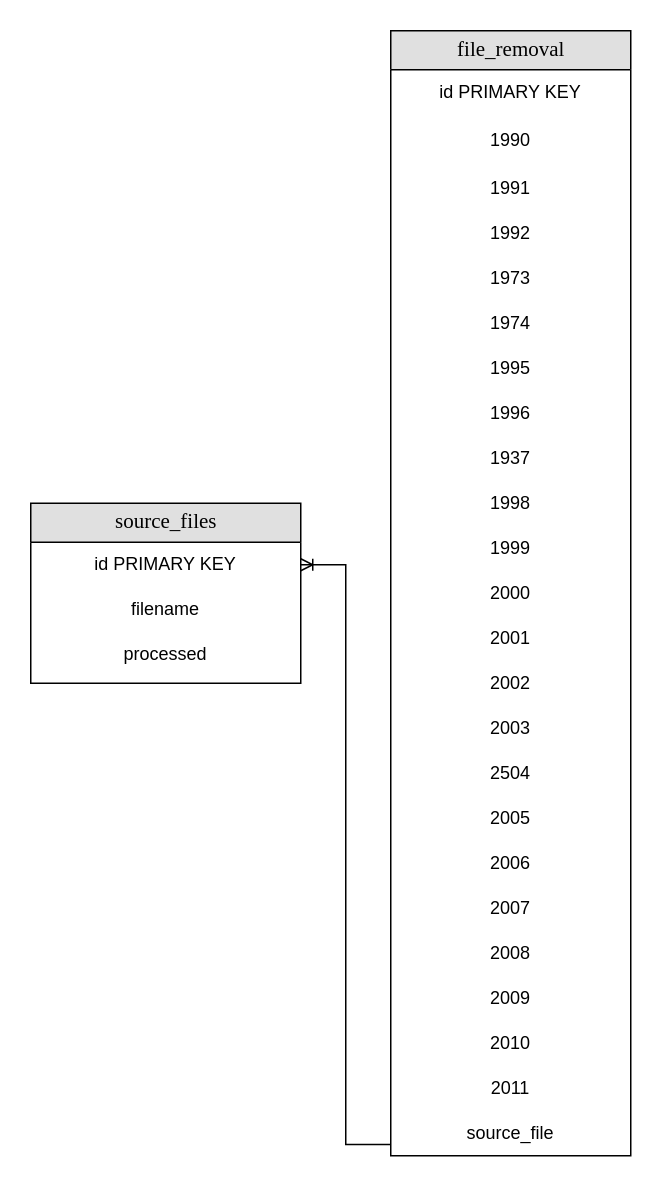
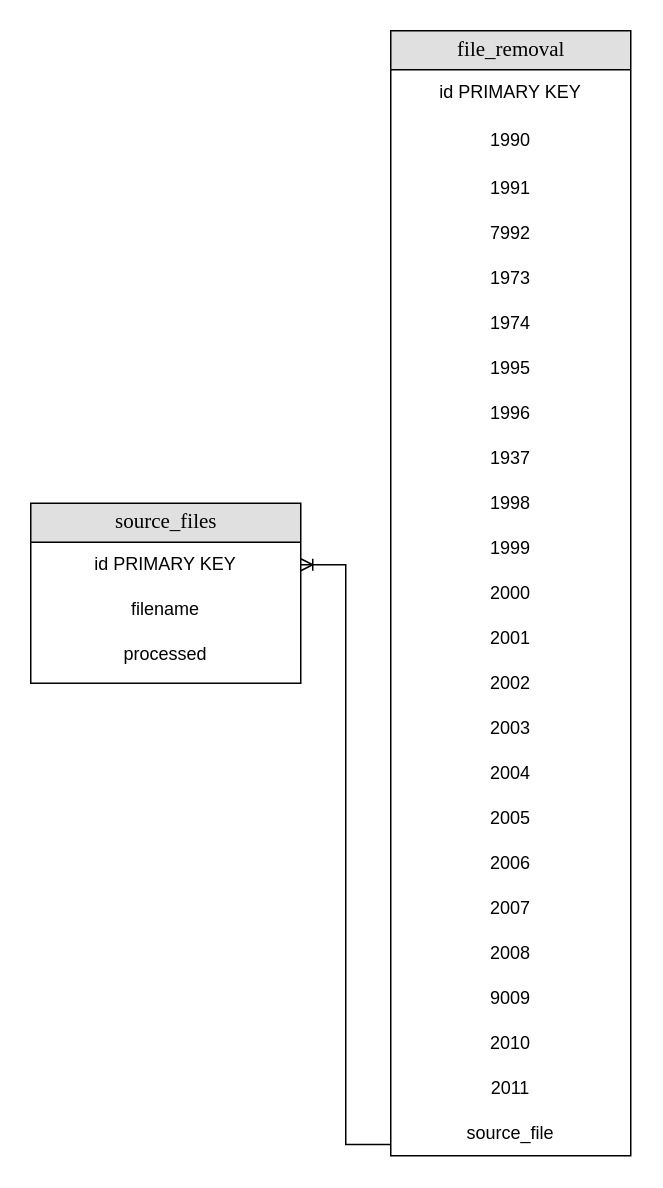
node "1992": label "1992" -> "7992"
node "2504": label "2504" -> "2004"
node "2009": label "2009" -> "9009"
